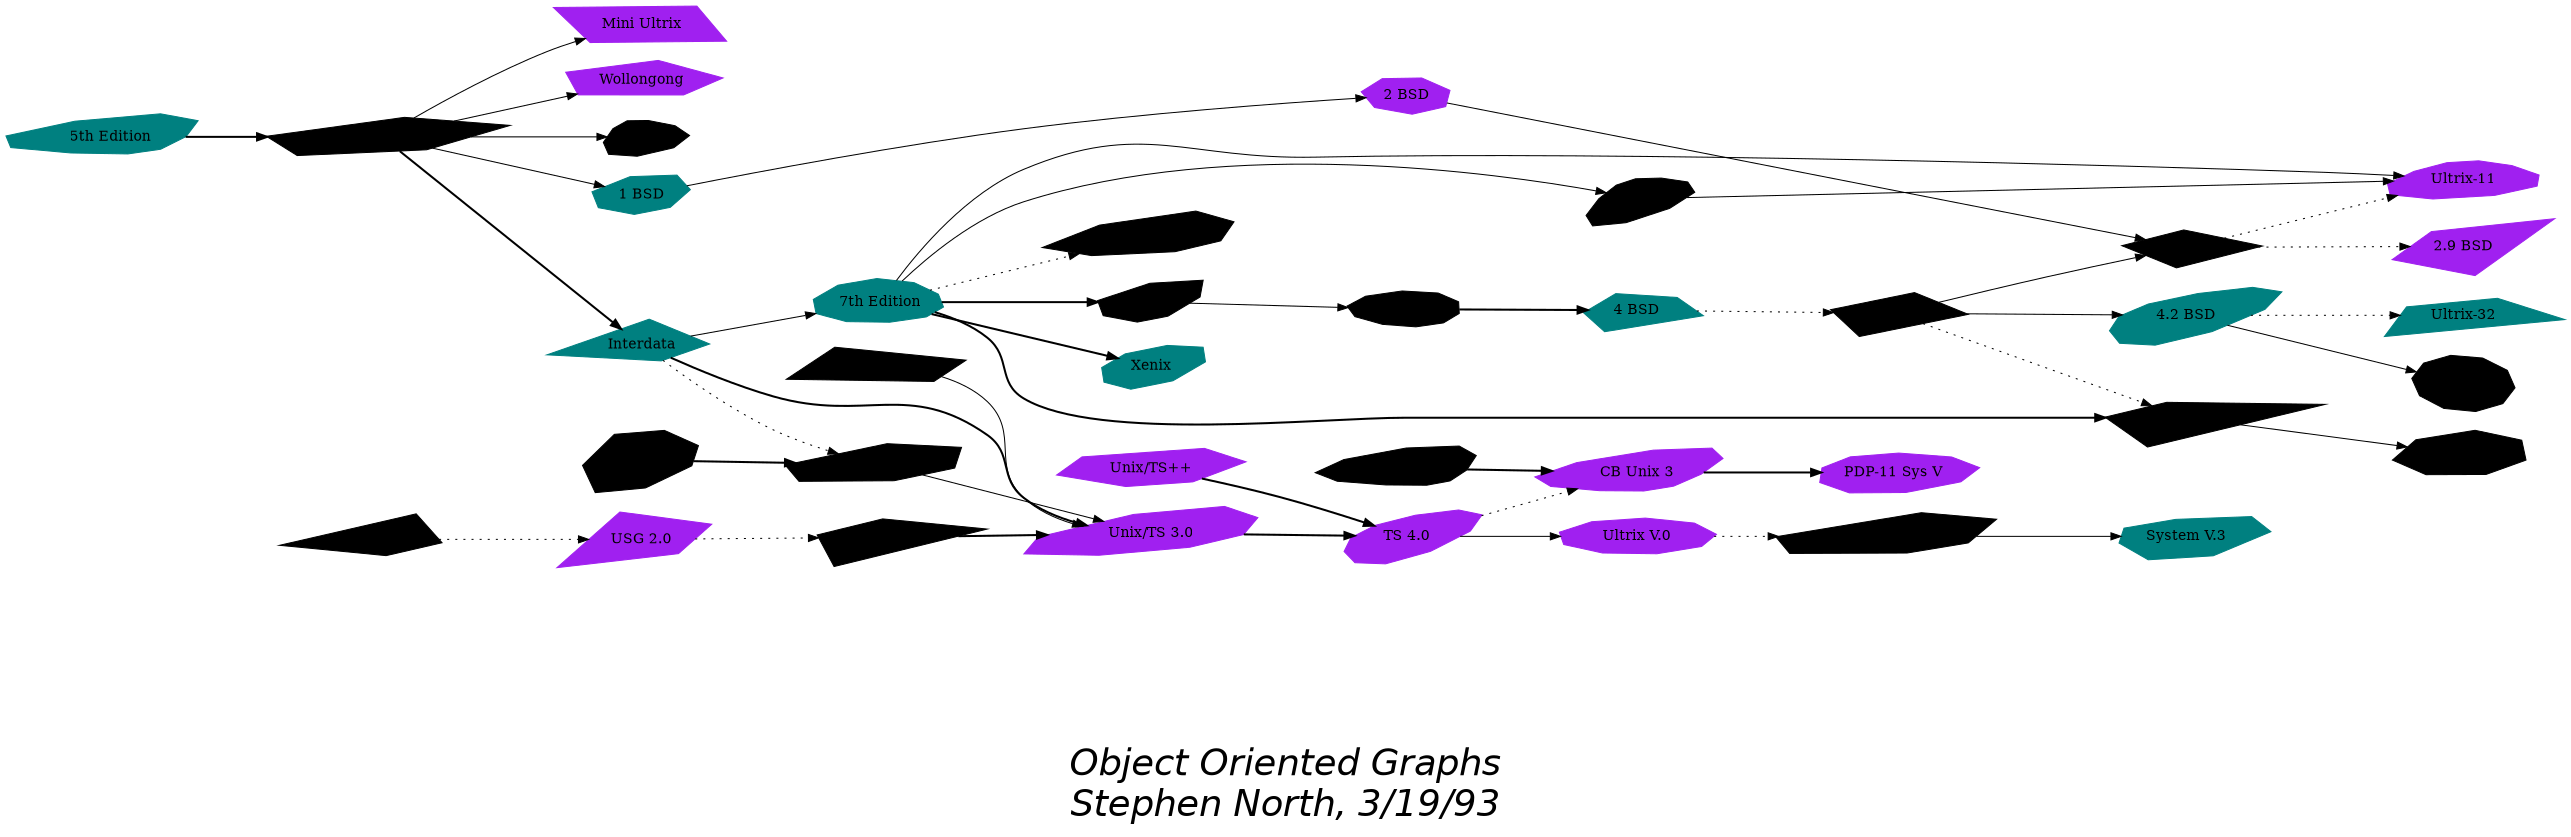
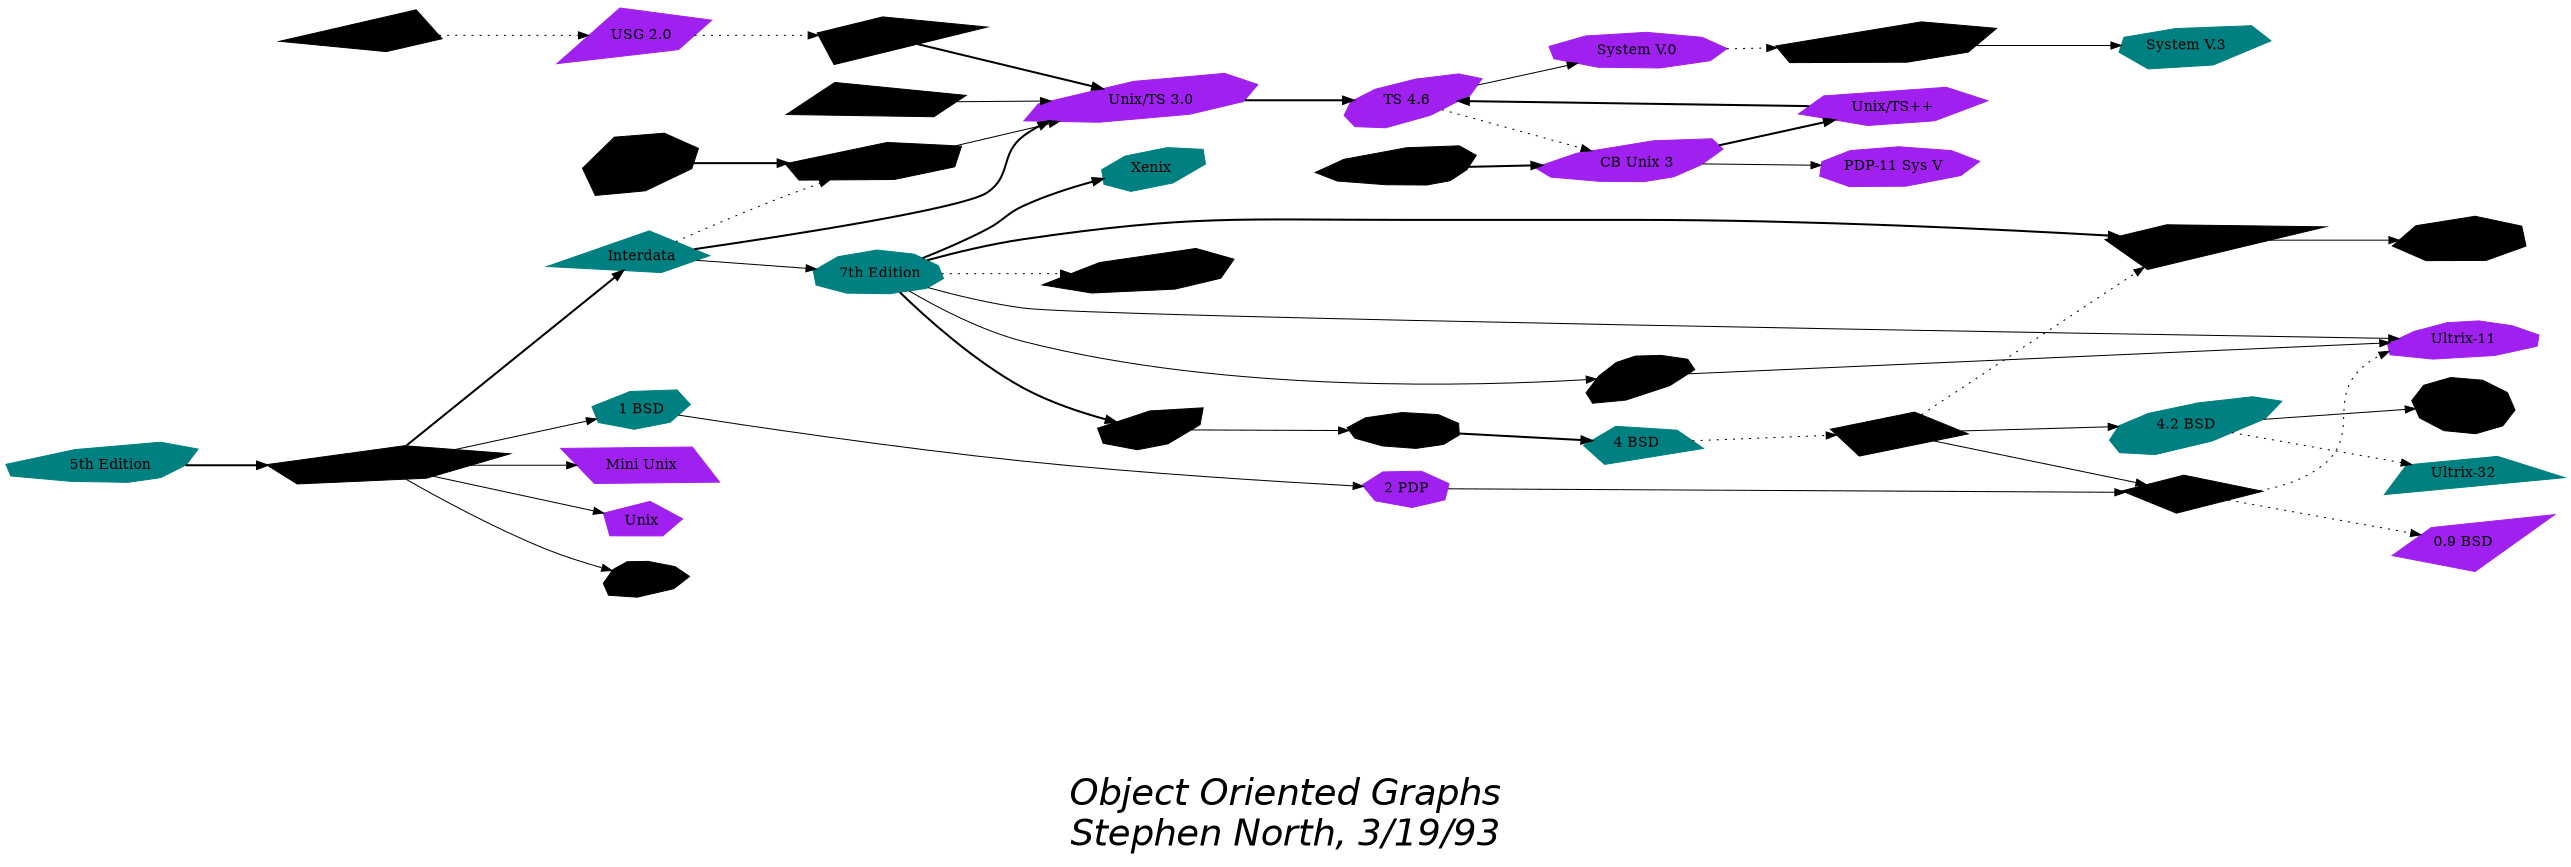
node "Mini Ultrix": label "Mini Ultrix" -> "Mini Unix"
node "Wollongong": label "Wollongong" -> "Unix"
node "2 BSD": label "2 BSD" -> "2 PDP"
edge "CB Unix 3" -> "Unix/TS++": added
node "2.9 BSD": label "2.9 BSD" -> "0.9 BSD"
edge "CB Unix 3" -> "PDP-11 Sys V": style bold -> solid
node "TS 4.0": label "TS 4.0" -> "TS 4.6"
node "Ultrix V.0": label "Ultrix V.0" -> "System V.0"
